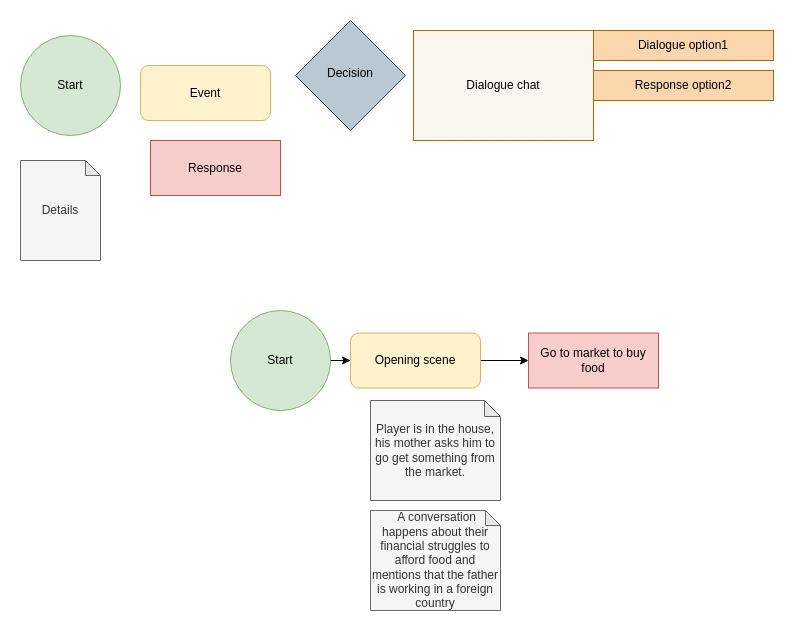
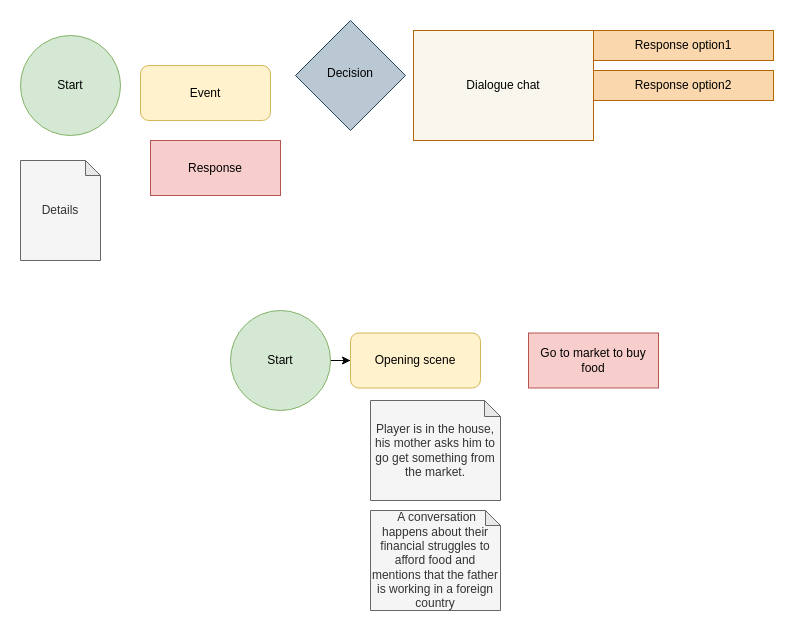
node "Dialogue option1": label "Dialogue option1" -> "Response option1"
edge "Opening scene" -> "Go to market to buy food": removed
